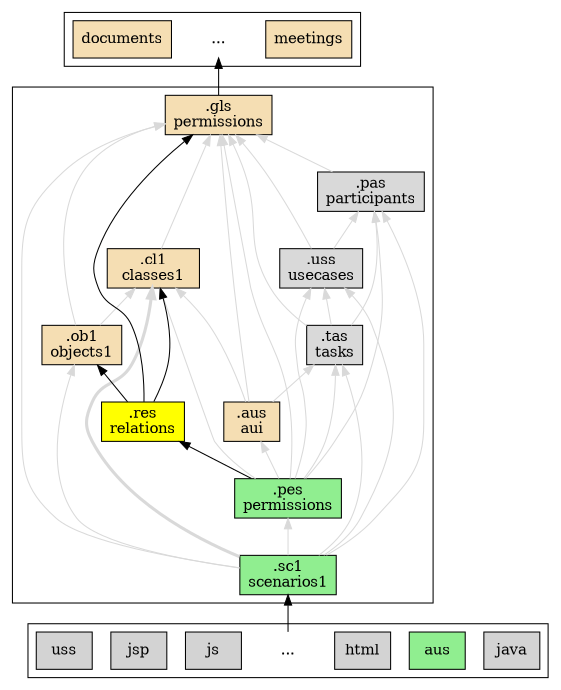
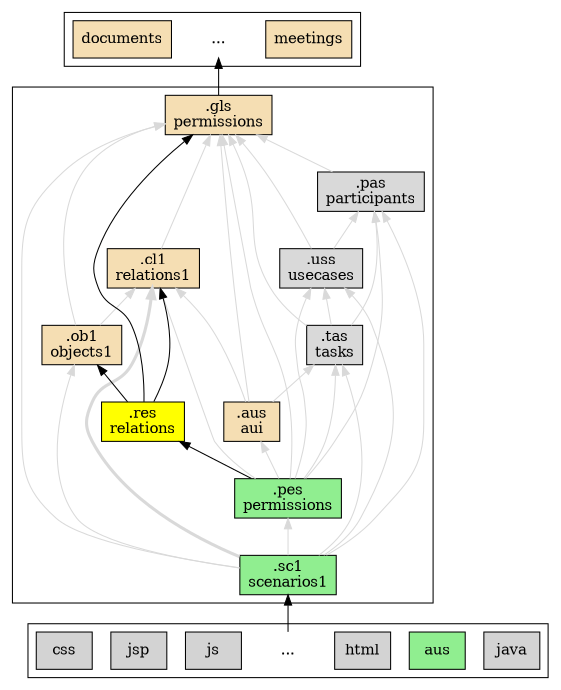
node ".cl1 classes1": label ".cl1 classes1" -> ".cl1 relations1"
node "uss": label "uss" -> "css"
